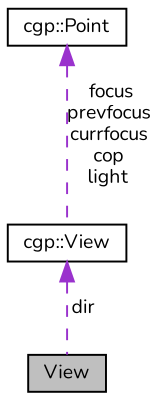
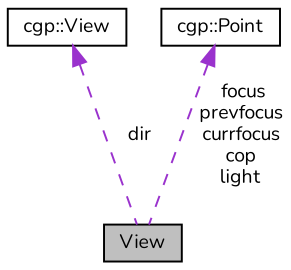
edge "cgp::View" -> "cgp::Point": now "View" -> "cgp::Point"
